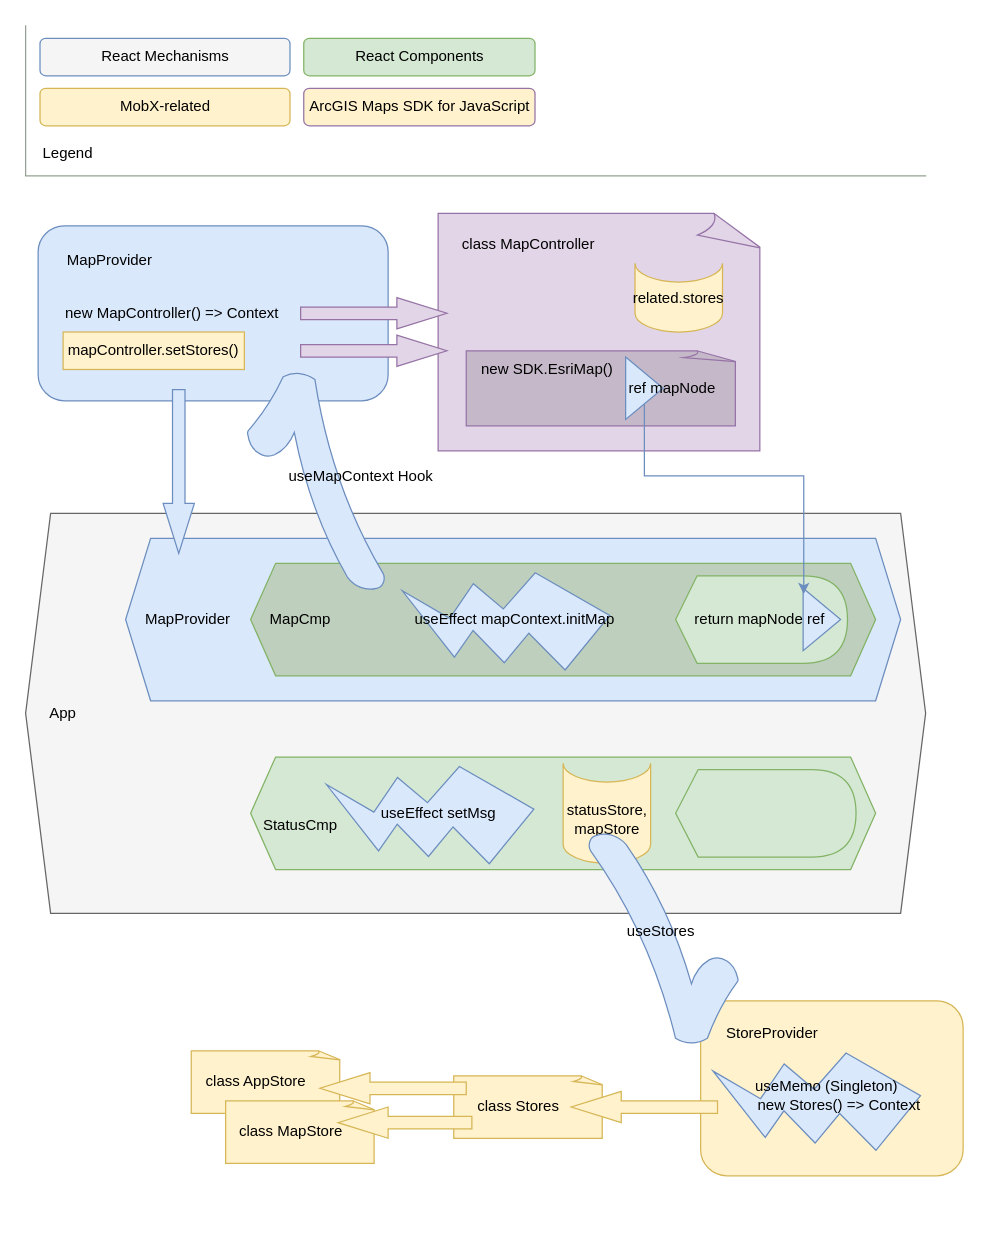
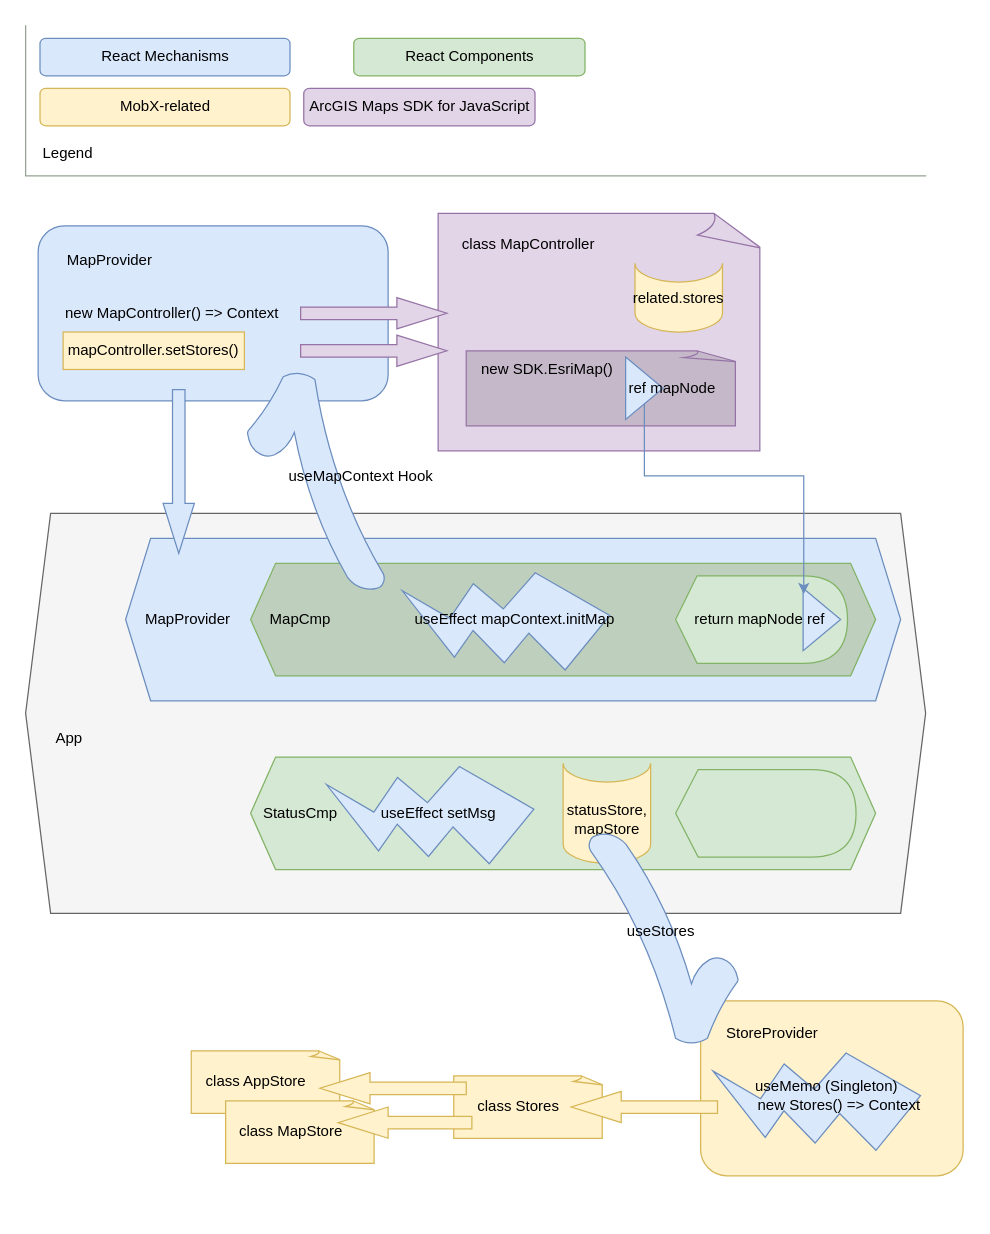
node "React Mechanisms": fillcolor #f5f5f5 -> #dae8fc
node "React Components": moved (419, 57) -> (469, 57)
node "ArcGIS Maps SDK for JavaScript": fillcolor #fff2cc -> #e1d5e7
node "App": moved (63, 713) -> (69, 738)
node "StatusCmp": moved (301, 826) -> (301, 813)
